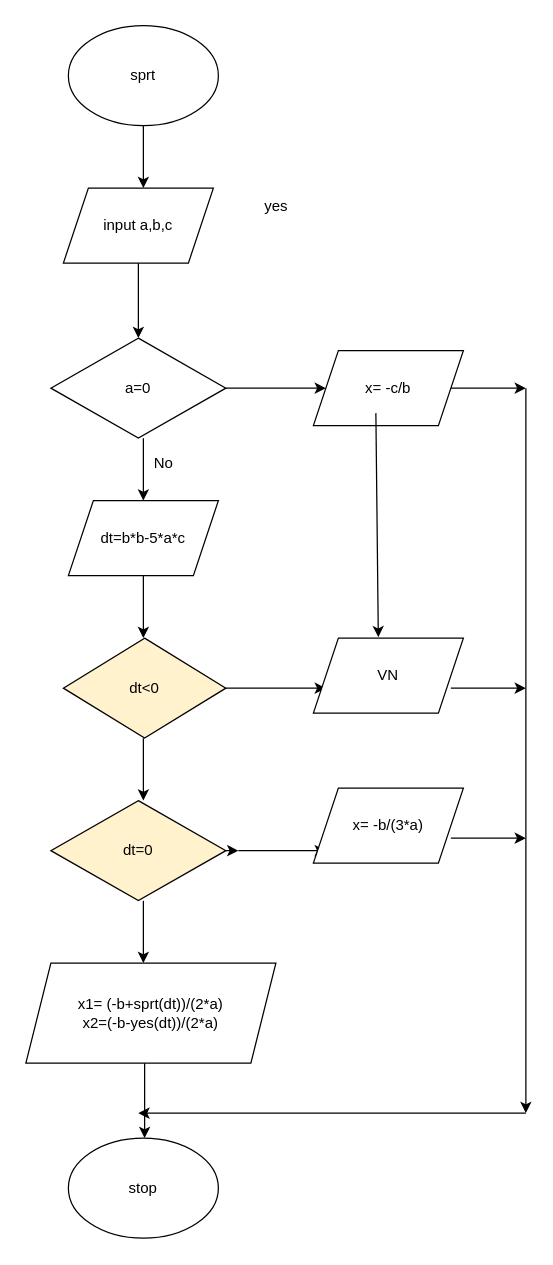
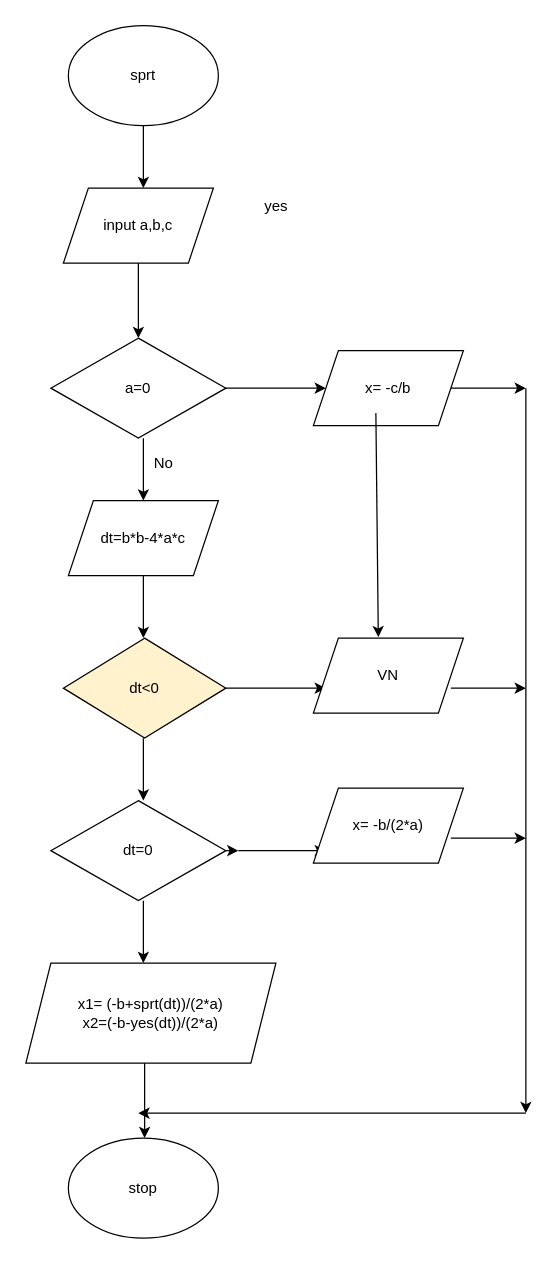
node "dt=b*b-5*a*c": label "dt=b*b-5*a*c" -> "dt=b*b-4*a*c"
node "x= -b/(3*a)": label "x= -b/(3*a)" -> "x= -b/(2*a)"
node "dt=0": fillcolor #fff2cc -> #ffffff
